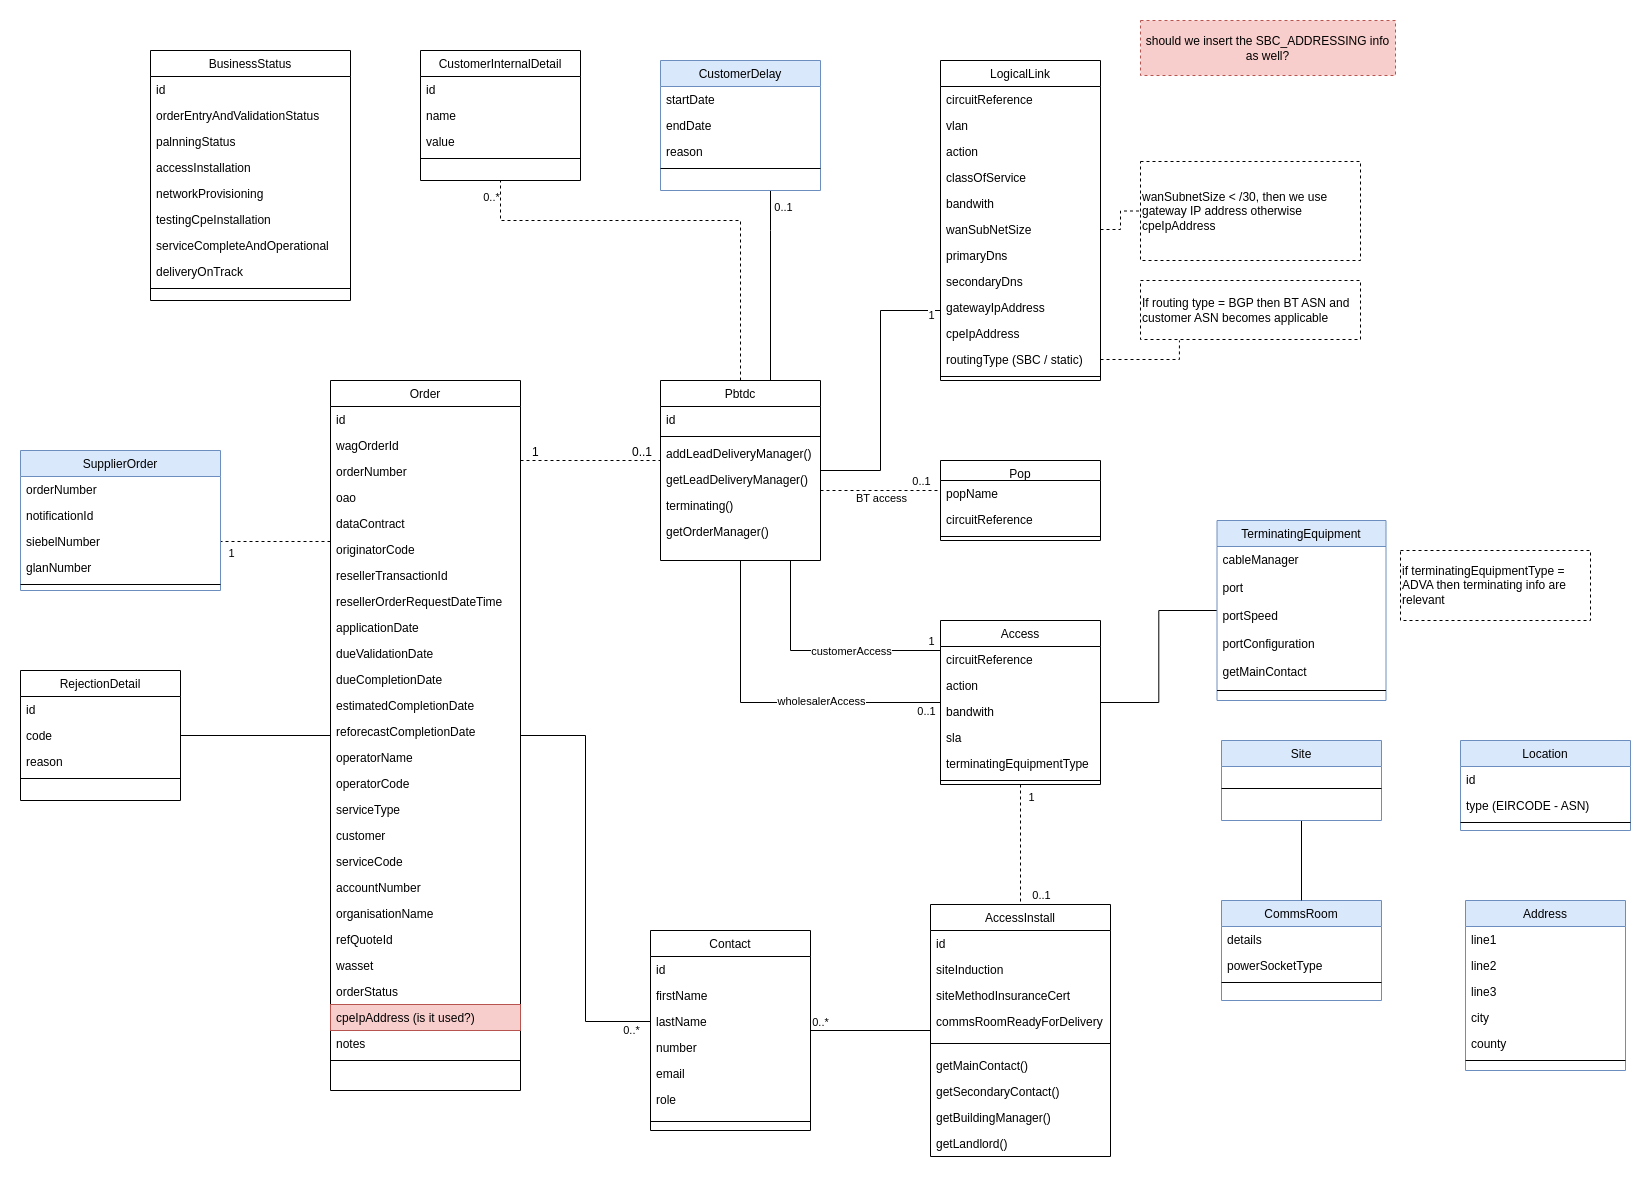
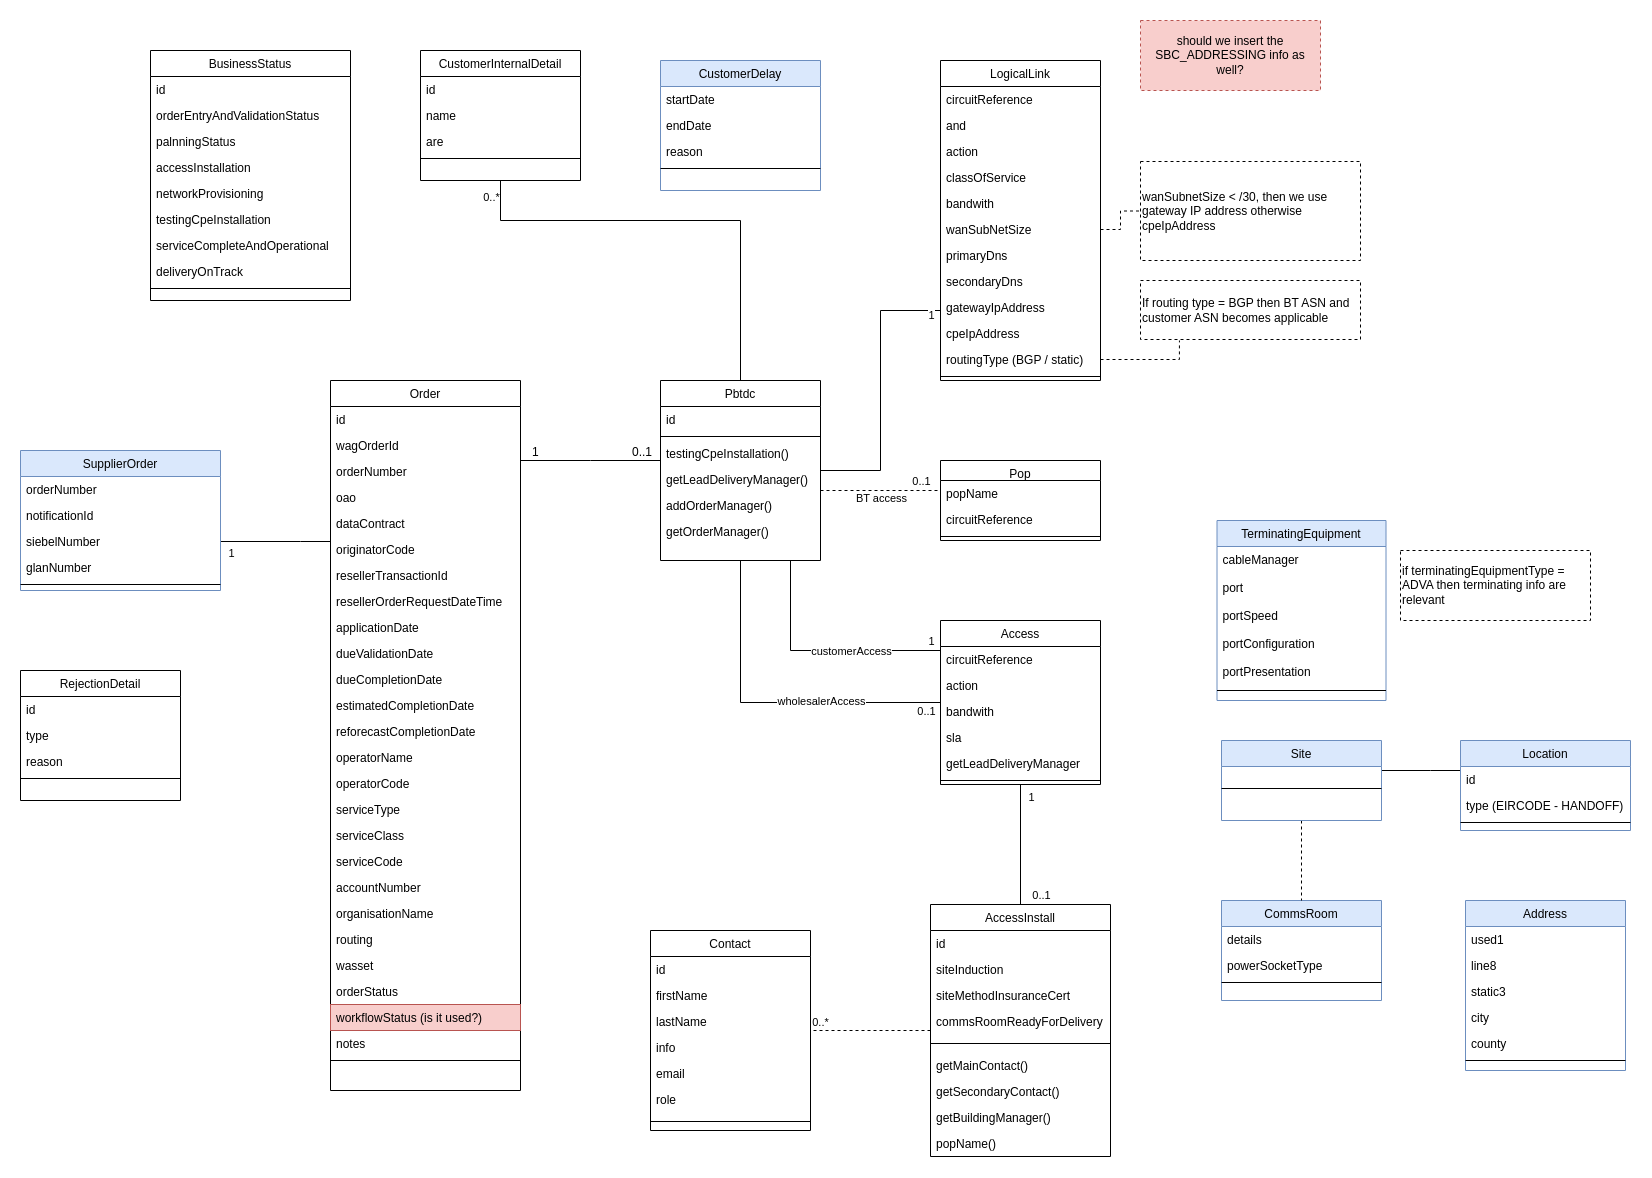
node "should we insert the SBC_ADDRESSING info as well?": size 255x55 -> 180x70
node "vlan": label "vlan" -> "and"
node "value": label "value" -> "are"
edge "CustomerInternalDetail" -- "Pbtdc": style dashed -> solid
edge "CustomerDelay" -- "Pbtdc": removed, label "0..1"
node "routingType (SBC / static)": label "routingType (SBC / static)" -> "routingType (BGP / static)"
node "addLeadDeliveryManager()": label "addLeadDeliveryManager()" -> "testingCpeInstallation()"
edge "Pbtdc" -- "Order": style dashed -> solid
node "terminating()": label "terminating()" -> "addOrderManager()"
edge "siebelNumber" -- "Order": style dashed -> solid
edge "TerminatingEquipment" -- "Access": removed
node "getMainContact": label "getMainContact" -> "portPresentation"
node "code": label "code" -> "type"
edge "RejectionDetail" -- "Order": removed
node "terminatingEquipmentType": label "terminatingEquipmentType" -> "getLeadDeliveryManager"
edge "Site" -- "Location": added
node "type (EIRCODE - ASN)": label "type (EIRCODE - ASN)" -> "type (EIRCODE - HANDOFF)"
node "customer": label "customer" -> "serviceClass"
edge "Access" -- "AccessInstall": style dashed -> solid
edge "Site" -- "CommsRoom": style solid -> dashed
edge "Order" -- "lastName": removed, label "0..*"
node "refQuoteId": label "refQuoteId" -> "routing"
node "line1": label "line1" -> "used1"
node "line2": label "line2" -> "line8"
node "line3": label "line3" -> "static3"
node "cpeIpAddress (is it used?)": label "cpeIpAddress (is it used?)" -> "workflowStatus (is it used?)"
edge "Contact" -- "AccessInstall": style solid -> dashed
node "number": label "number" -> "info"
node "getLandlord()": label "getLandlord()" -> "popName()"
